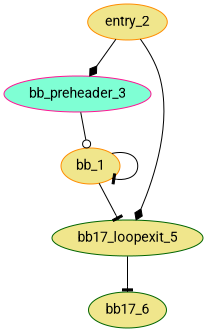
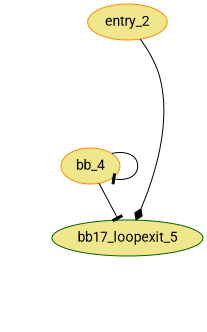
node "bb_preheader_3": removed
node "bb_1": label "bb_1" -> "bb_4"
node "bb17_6": removed
